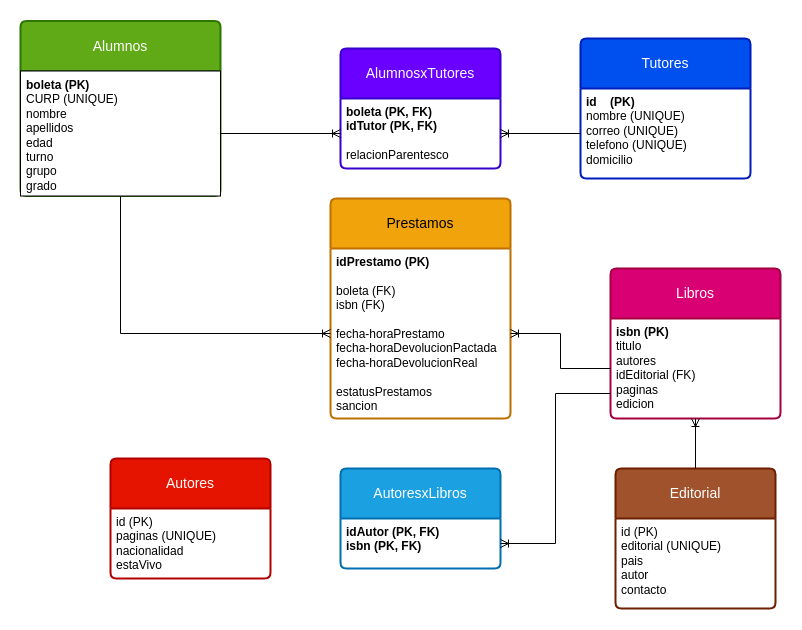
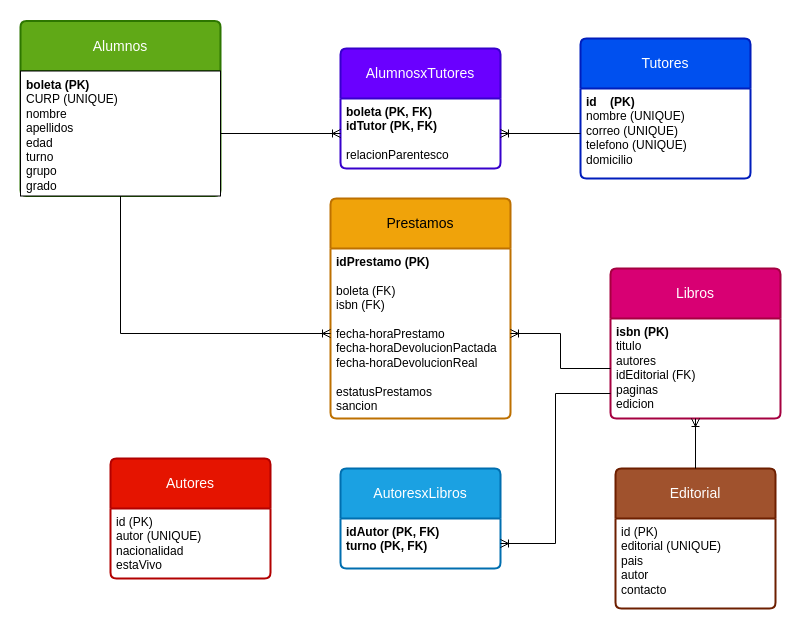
node "idAutor (PK, FK) isbn (PK, FK)": label "idAutor (PK, FK) isbn (PK, FK)" -> "idAutor (PK, FK) turno (PK, FK)"
node "id (PK) paginas (UNIQUE) nacionalidad estaVivo": label "id (PK) paginas (UNIQUE) nacionalidad estaVivo" -> "id (PK) autor (UNIQUE) nacionalidad estaVivo"
